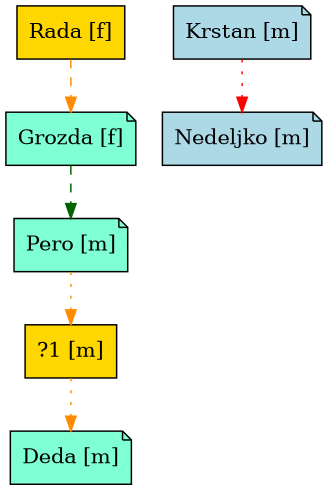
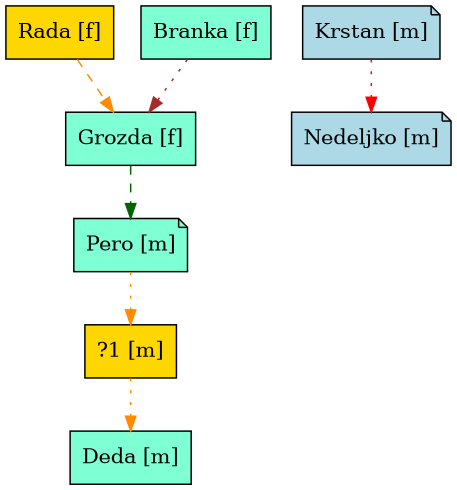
node "Branka [f]": added
node "Grozda [f]": shape note -> box
node "Deda [m]": shape note -> box
